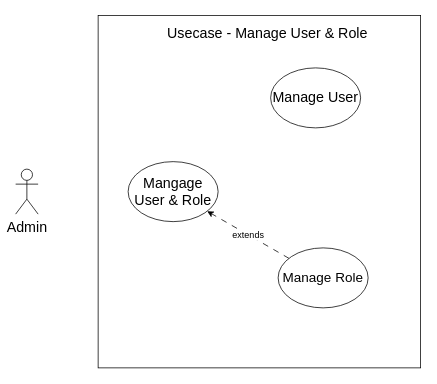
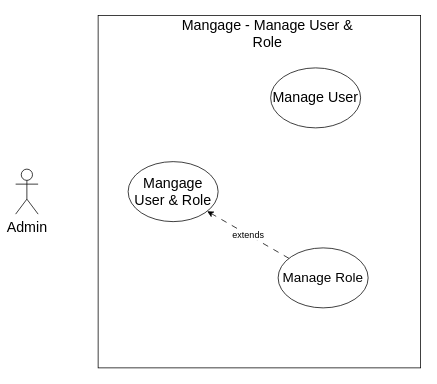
node "Usecase - Manage User & Role": label "Usecase - Manage User & Role" -> "Mangage - Manage User & Role"
